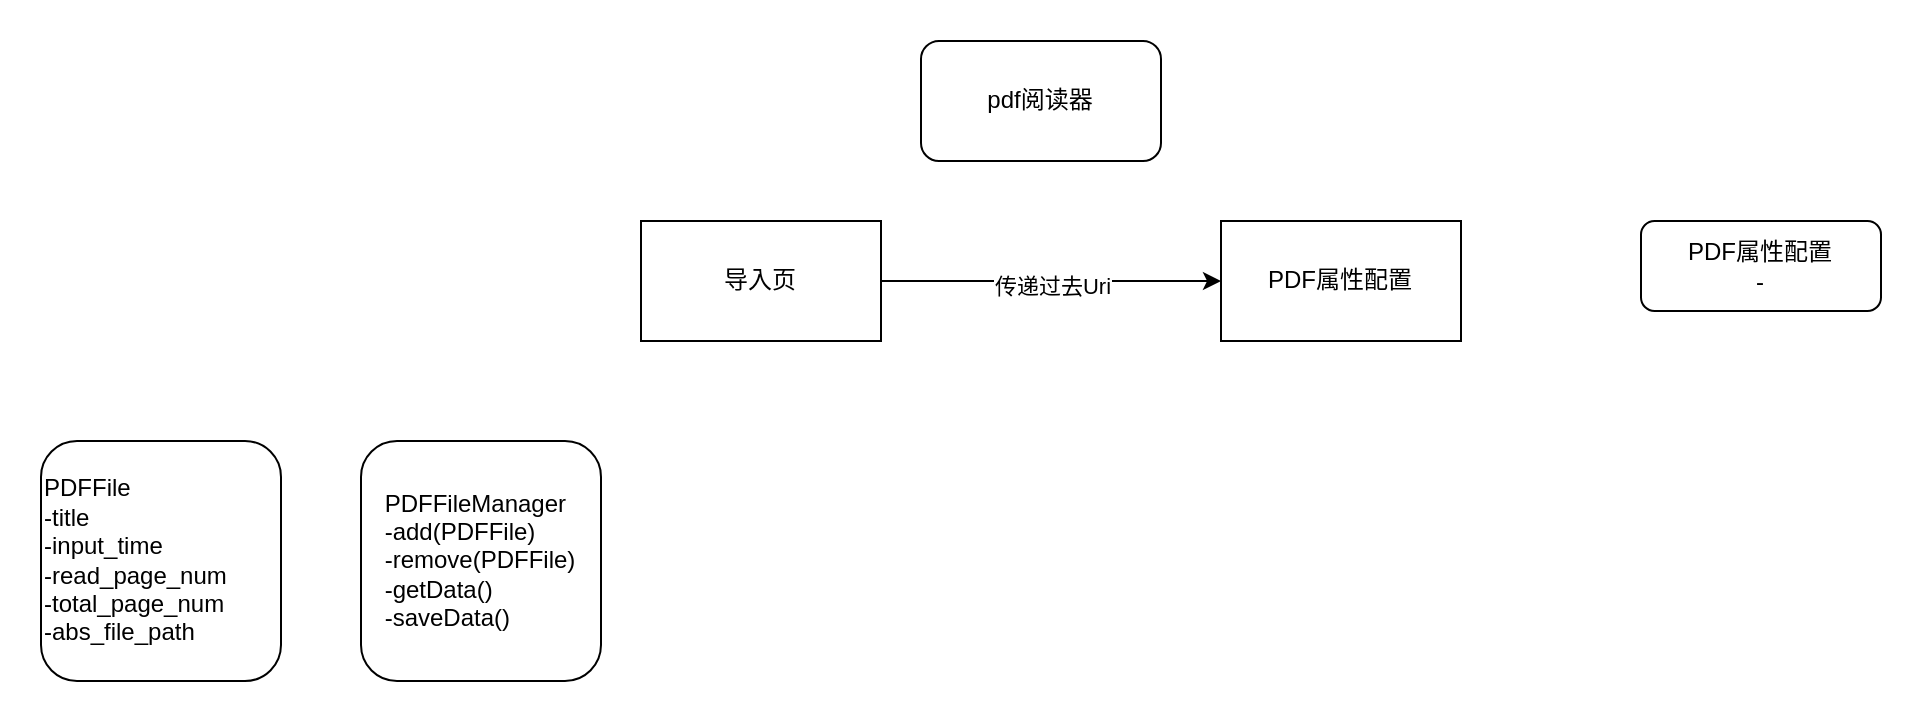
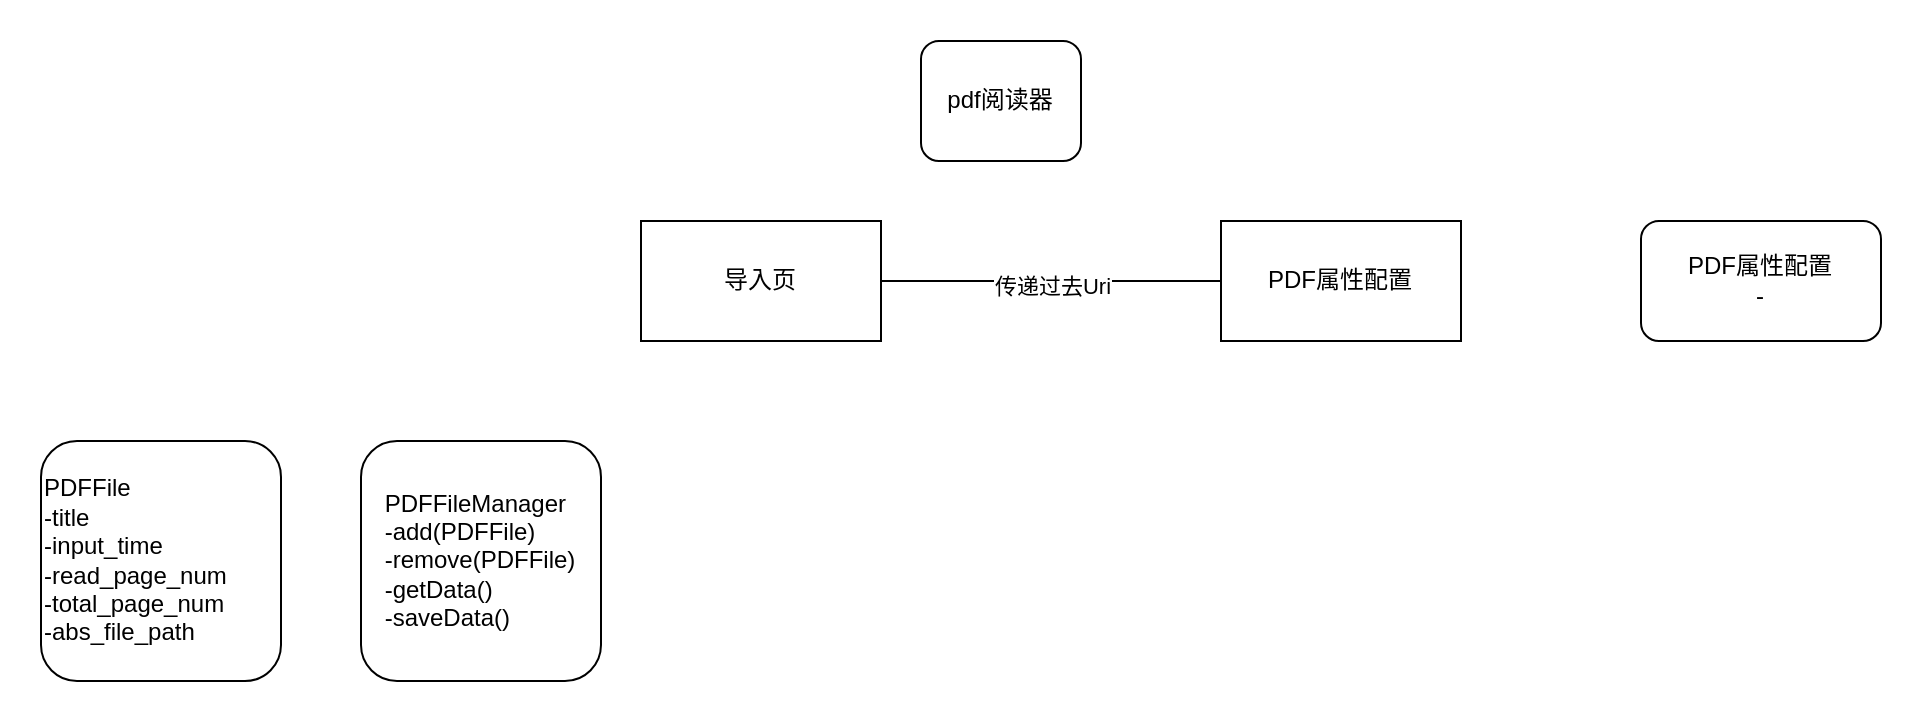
node "pdf阅读器": size 240x120 -> 160x120
node "PDF属性配置 -": size 240x90 -> 240x120
edge "导入页" -> "PDF属性配置": arrowhead classic -> none
